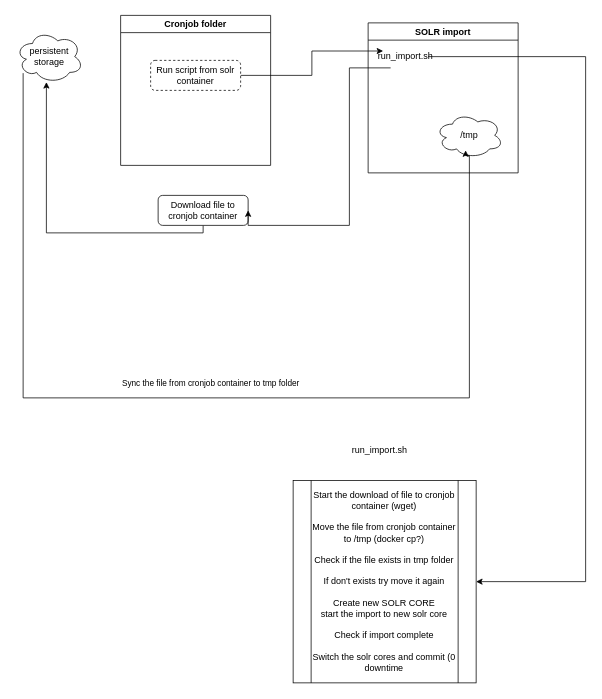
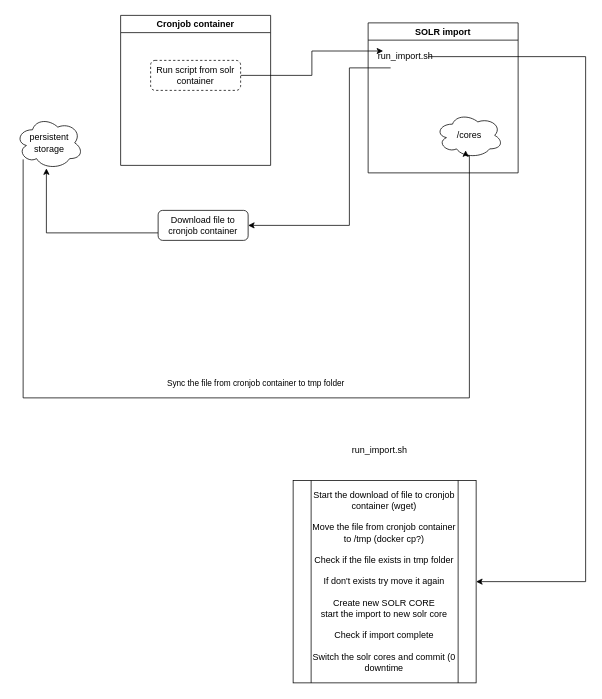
node "Cronjob folder": label "Cronjob folder" -> "Cronjob container"
node "persistent storage": moved (49, 57) -> (49, 143)
node "/tmp": label "/tmp" -> "/cores"
node "Download file to cronjob container": moved (203, 210) -> (203, 225)
